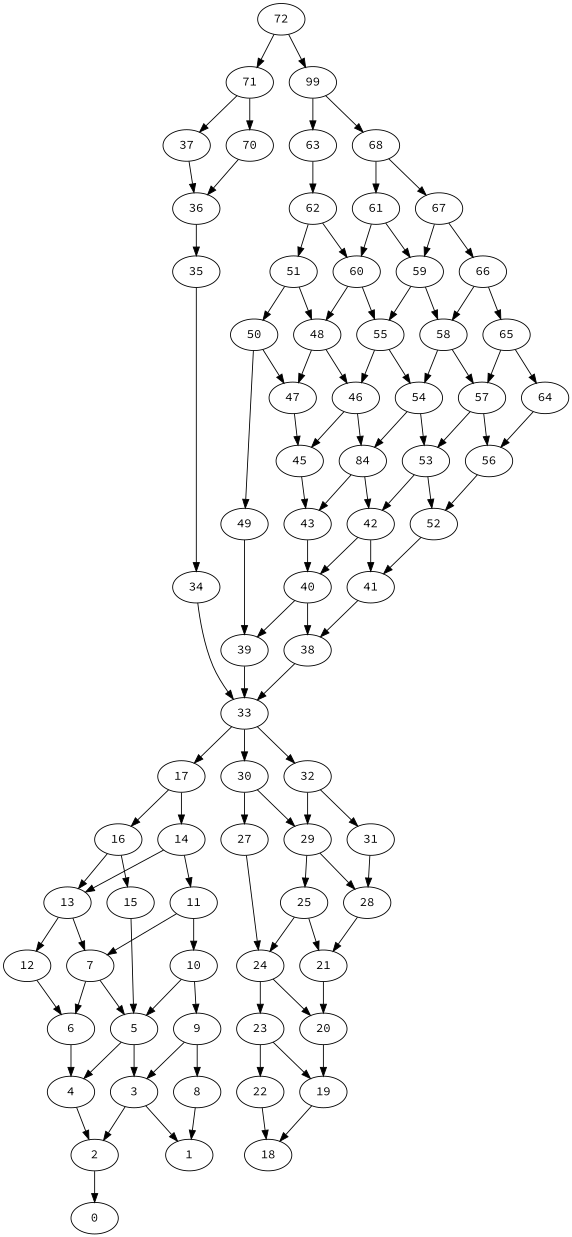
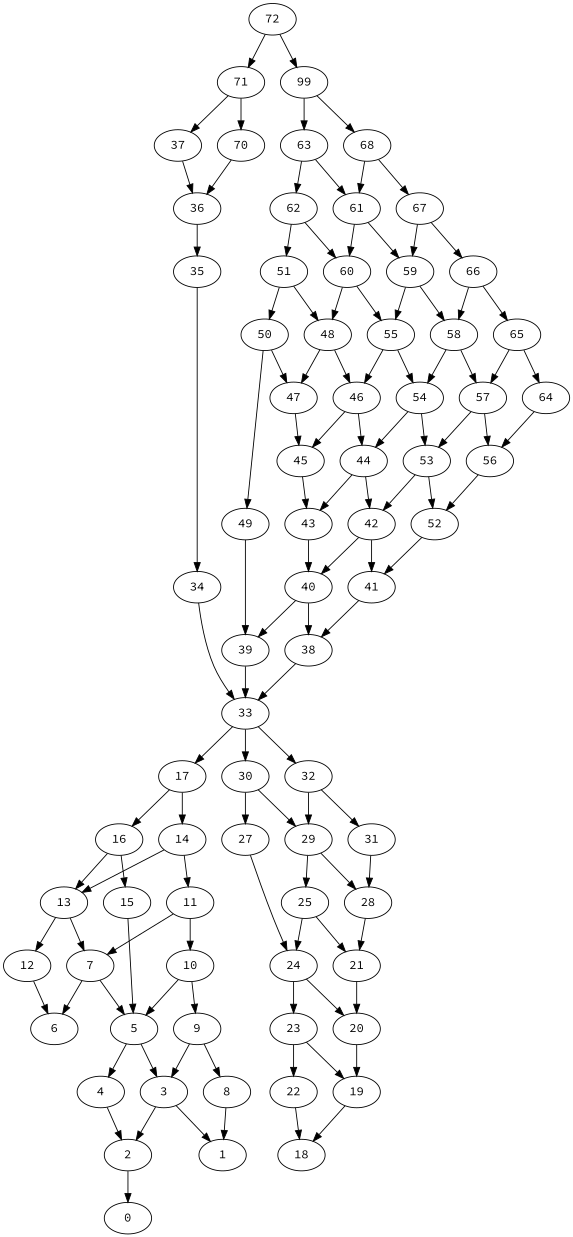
edge "63" -> "61": added
node "84": label "84" -> "44"
edge "6" -> "4": removed
